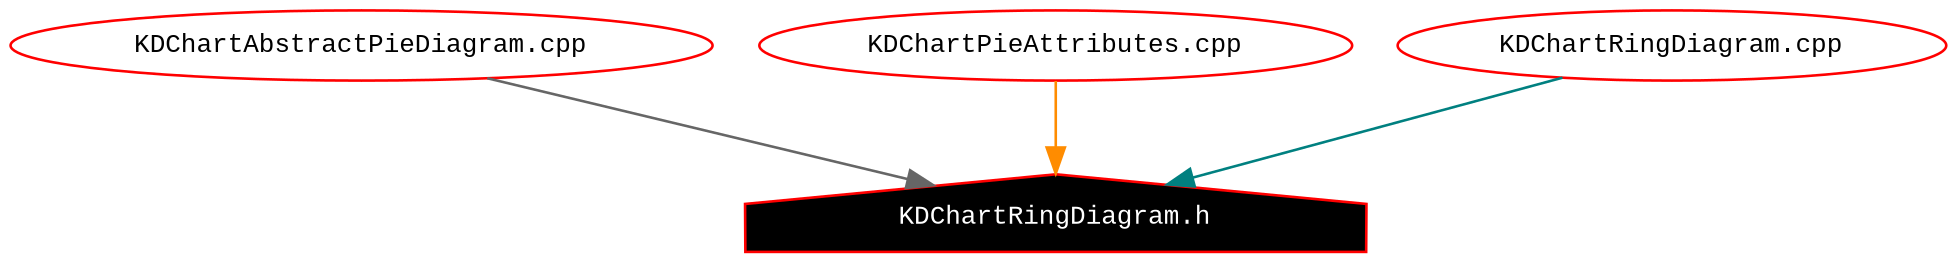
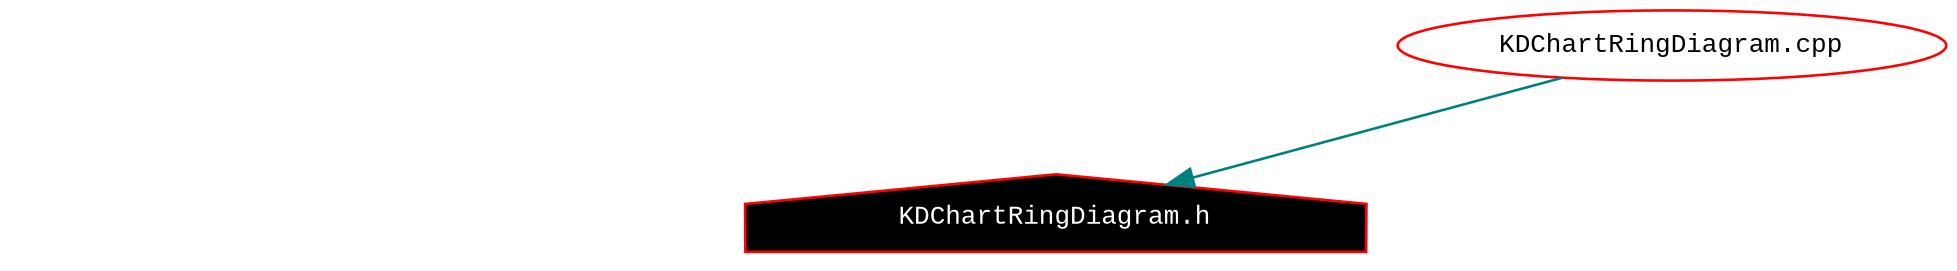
node "KDChartAbstractPieDiagram.cpp": removed
node "KDChartPieAttributes.cpp": removed
